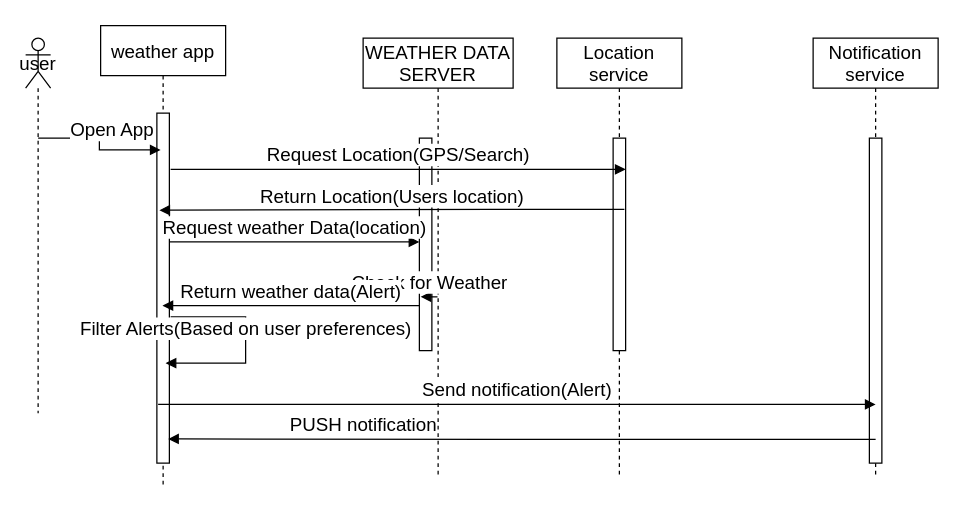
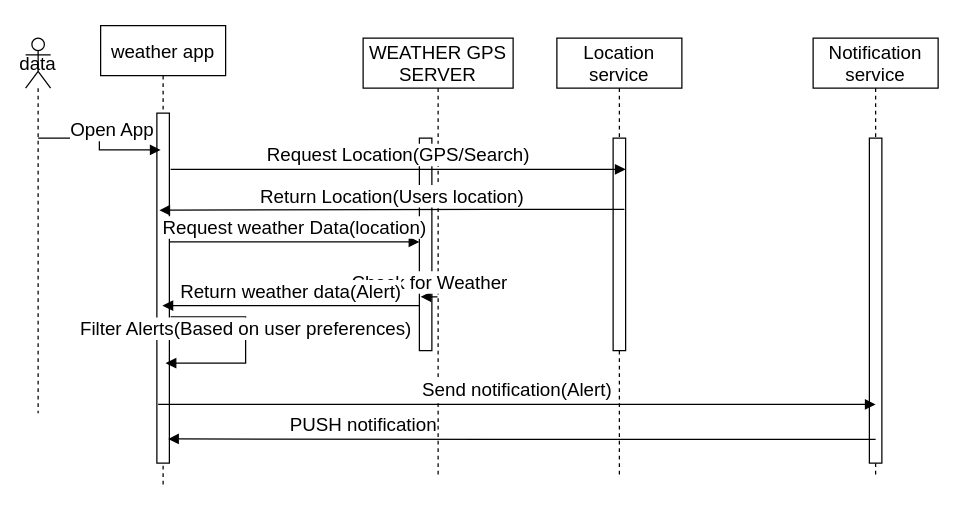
node "user": label "user" -> "data"
node "WEATHER DATA SERVER": label "WEATHER DATA SERVER" -> "WEATHER GPS SERVER"
